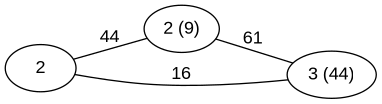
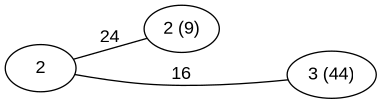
edge "2 (9)" -- "2": label "44" -> "24"
edge "2 (9)" -- "3 (44)": removed, label "61"
